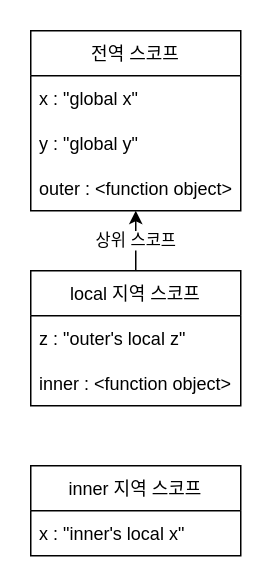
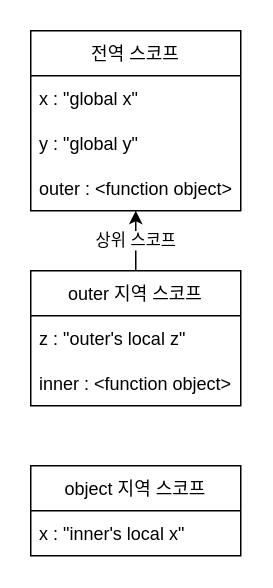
node "local 지역 스코프": label "local 지역 스코프" -> "outer 지역 스코프"
node "inner 지역 스코프": label "inner 지역 스코프" -> "object 지역 스코프"
